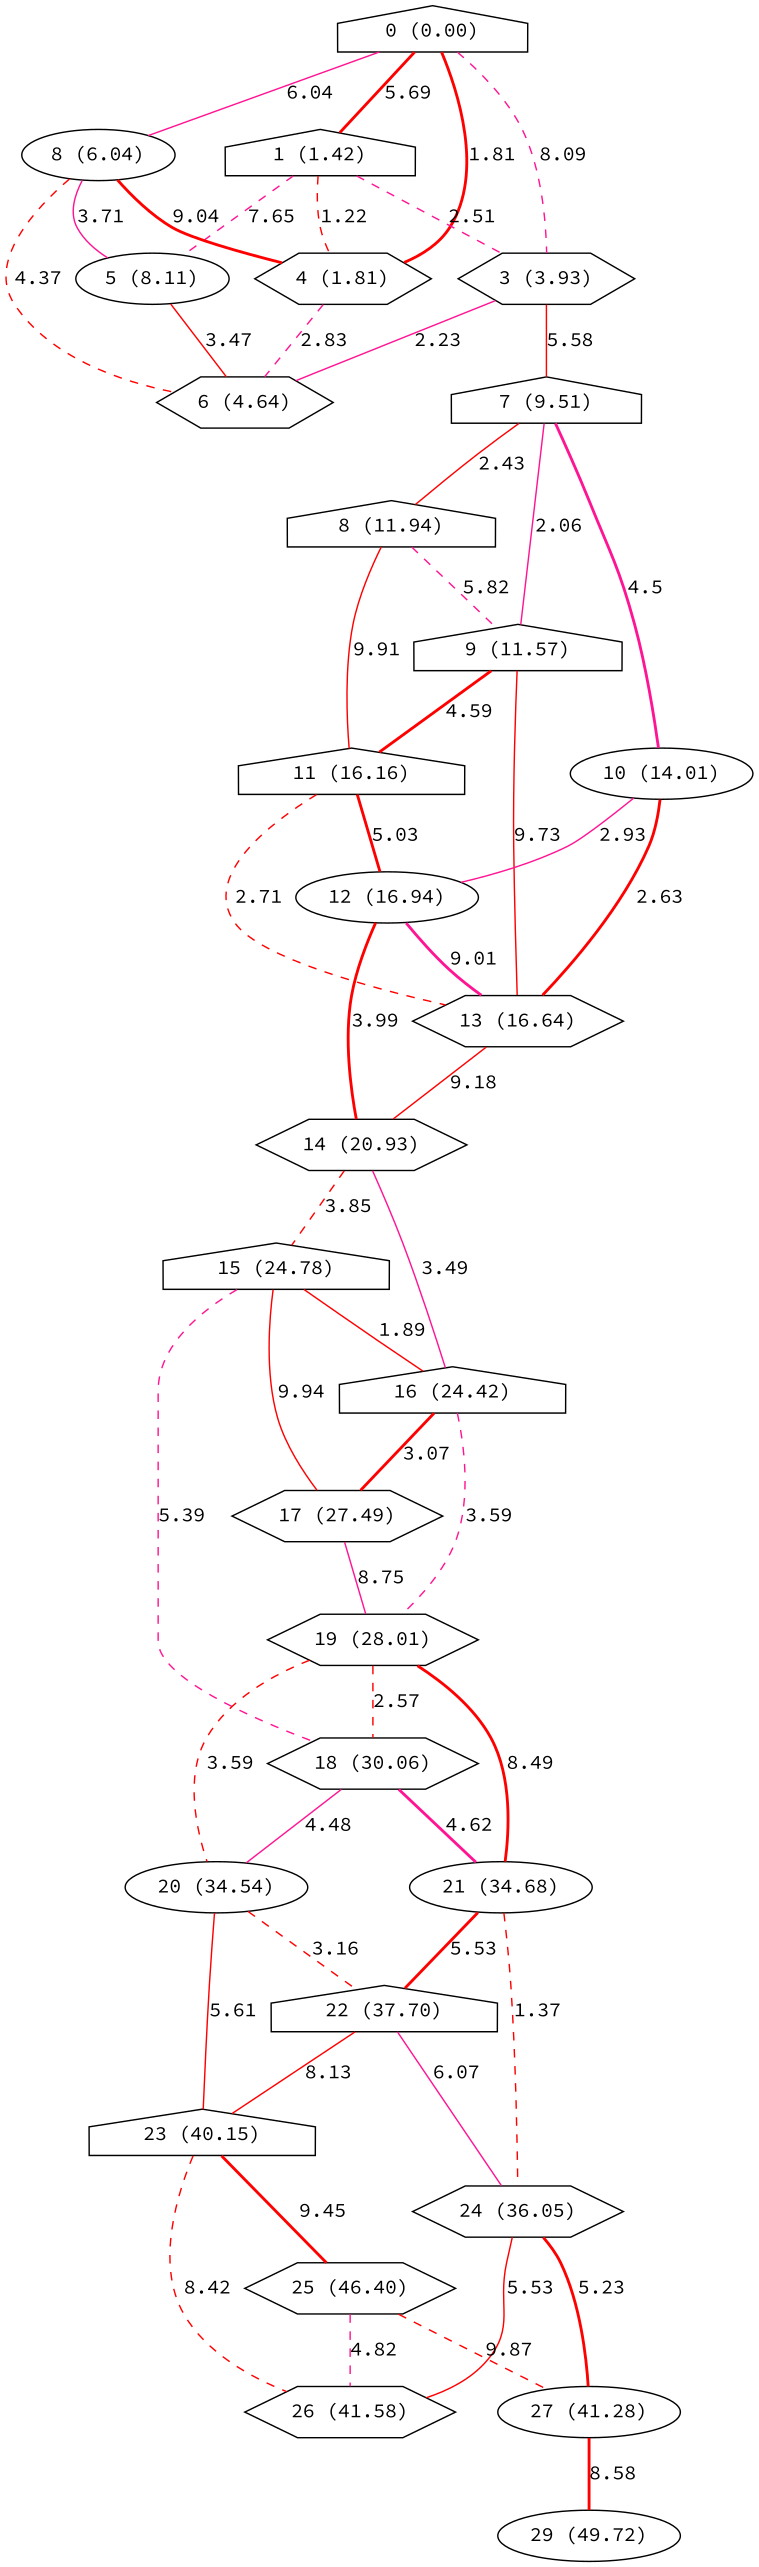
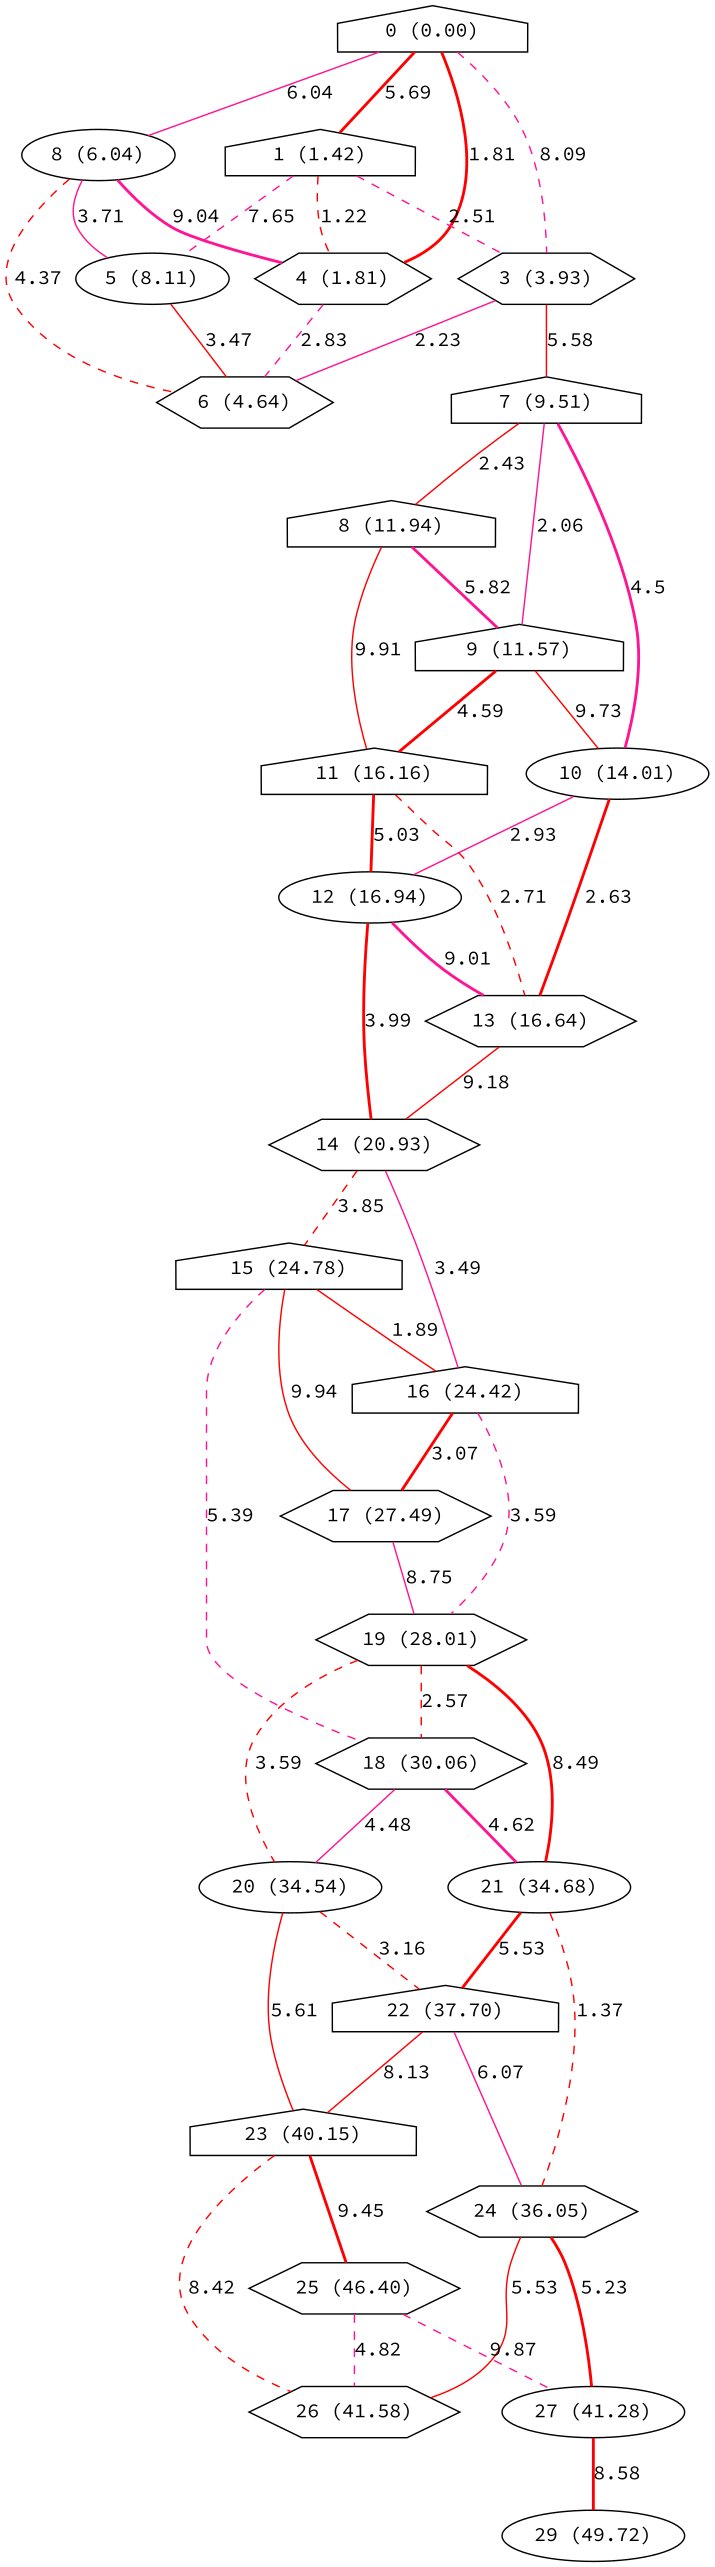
edge "8 (6.04)" -- "4 (1.81)": color red -> deeppink
edge "8 (11.94)" -- "9 (11.57)": style dashed -> bold
edge "9 (11.57)" -- "13 (16.64)": now "9 (11.57)" -- "10 (14.01)"
edge "25 (46.40)" -- "27 (41.28)": color red -> deeppink
